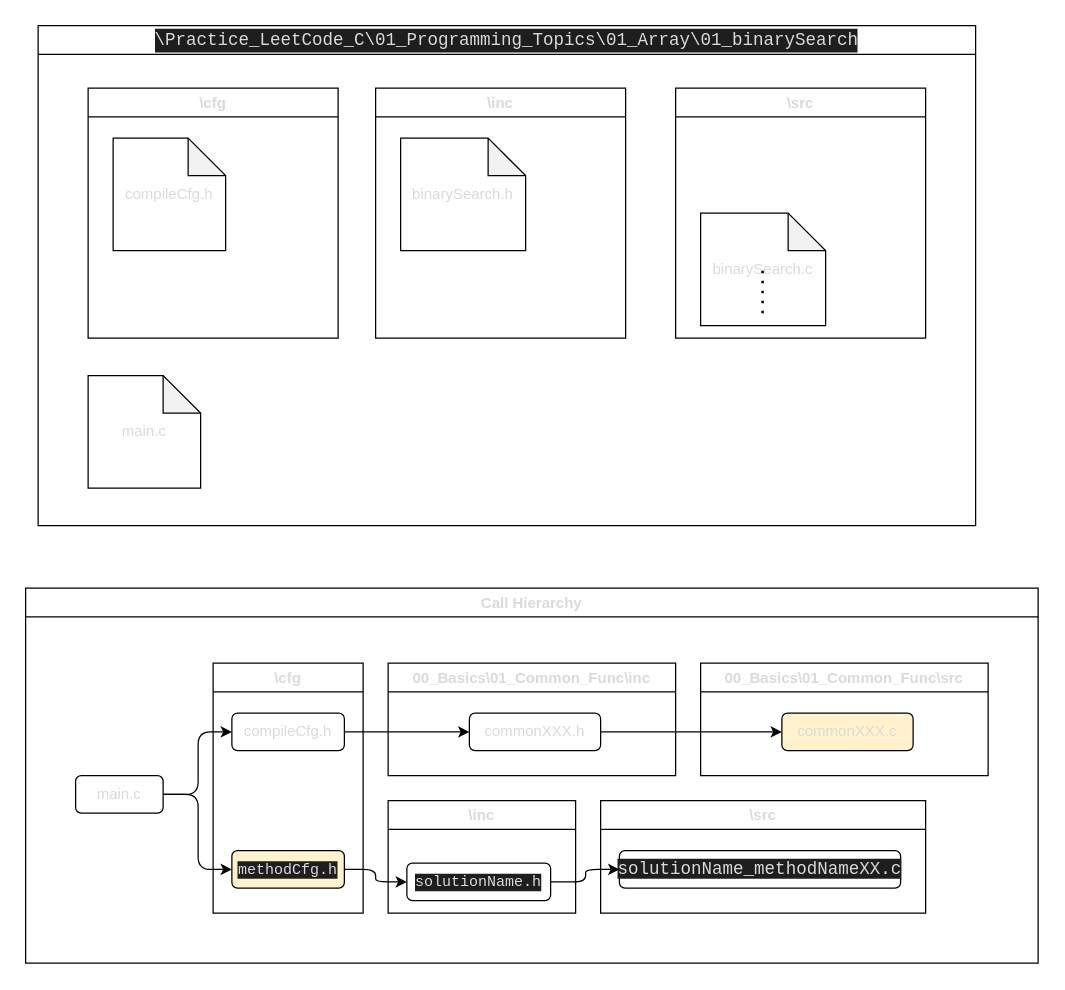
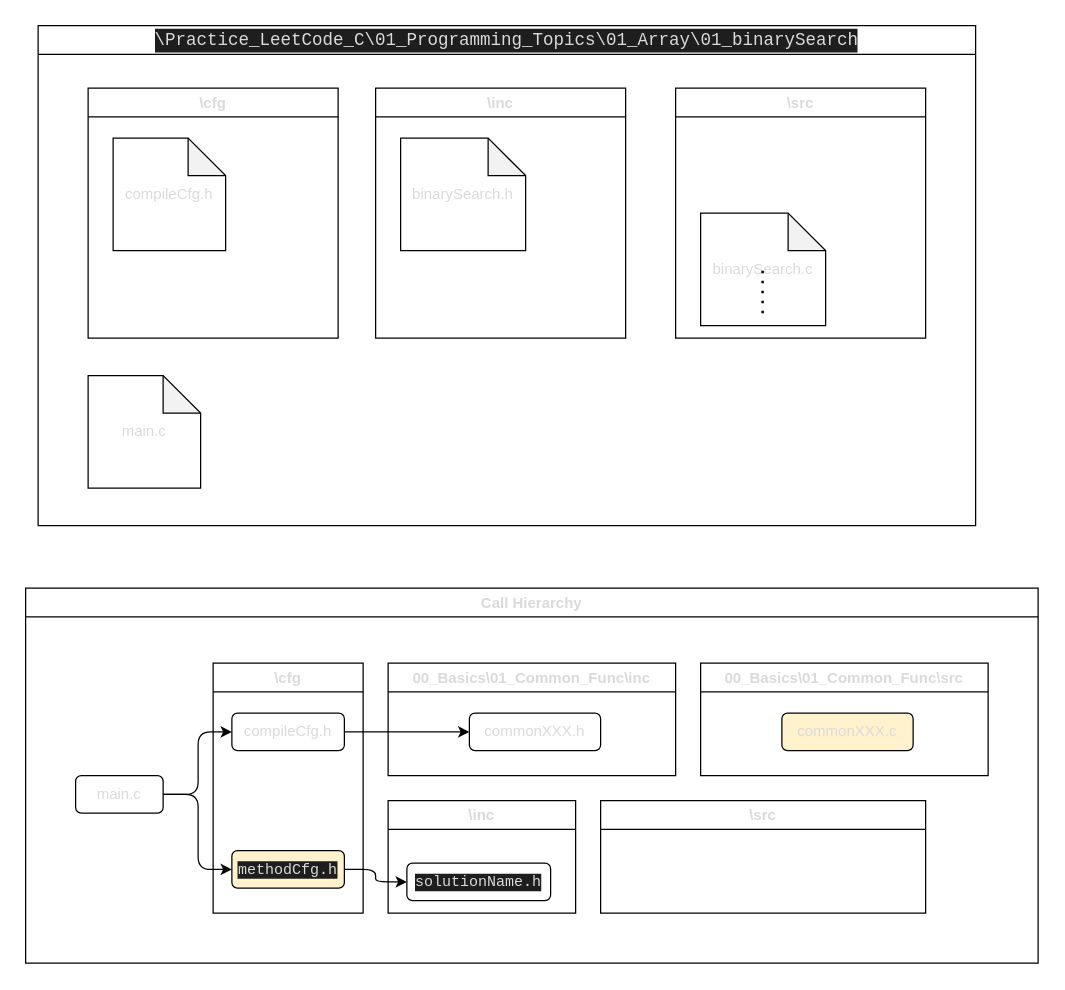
edge "commonXXX.h" -> "commonXXX.c": removed
node "solutionName_methodNameXX.c": removed
edge "solutionName.h" -> "solutionName_methodNameXX.c": removed
